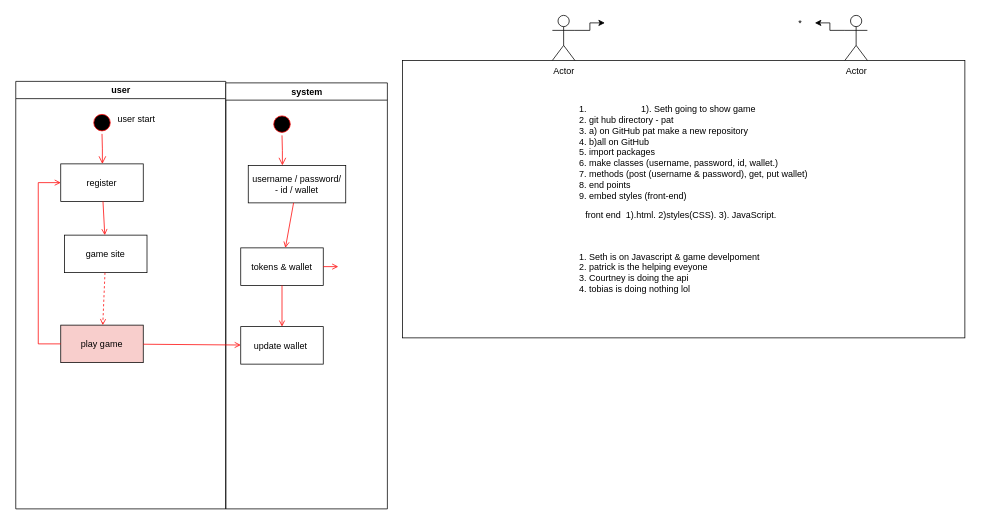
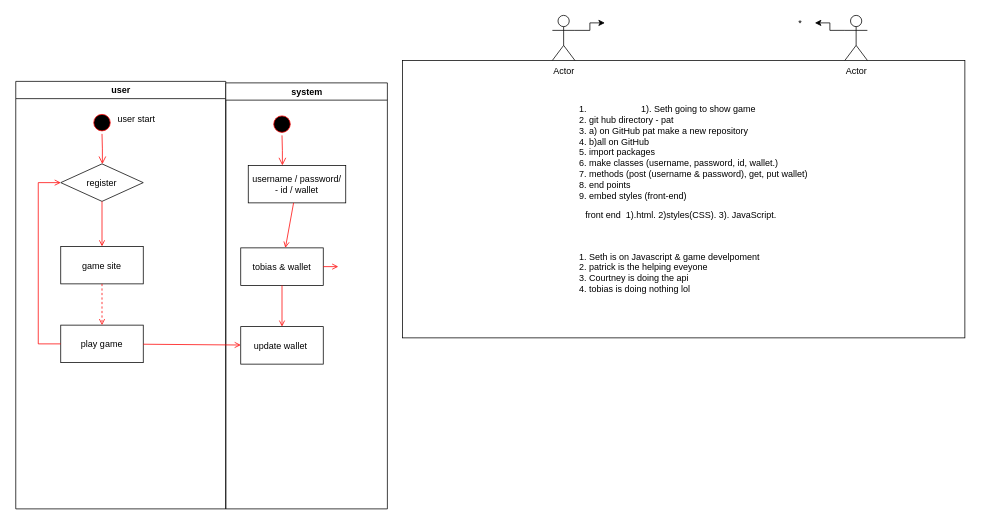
node "register": shape rectangle -> diamond
node "game site": moved (106, 254) -> (102, 265)
node "tokens & wallet": label "tokens & wallet" -> "tobias & wallet"
node "play game": fillcolor #f8cecc -> #ffffff
